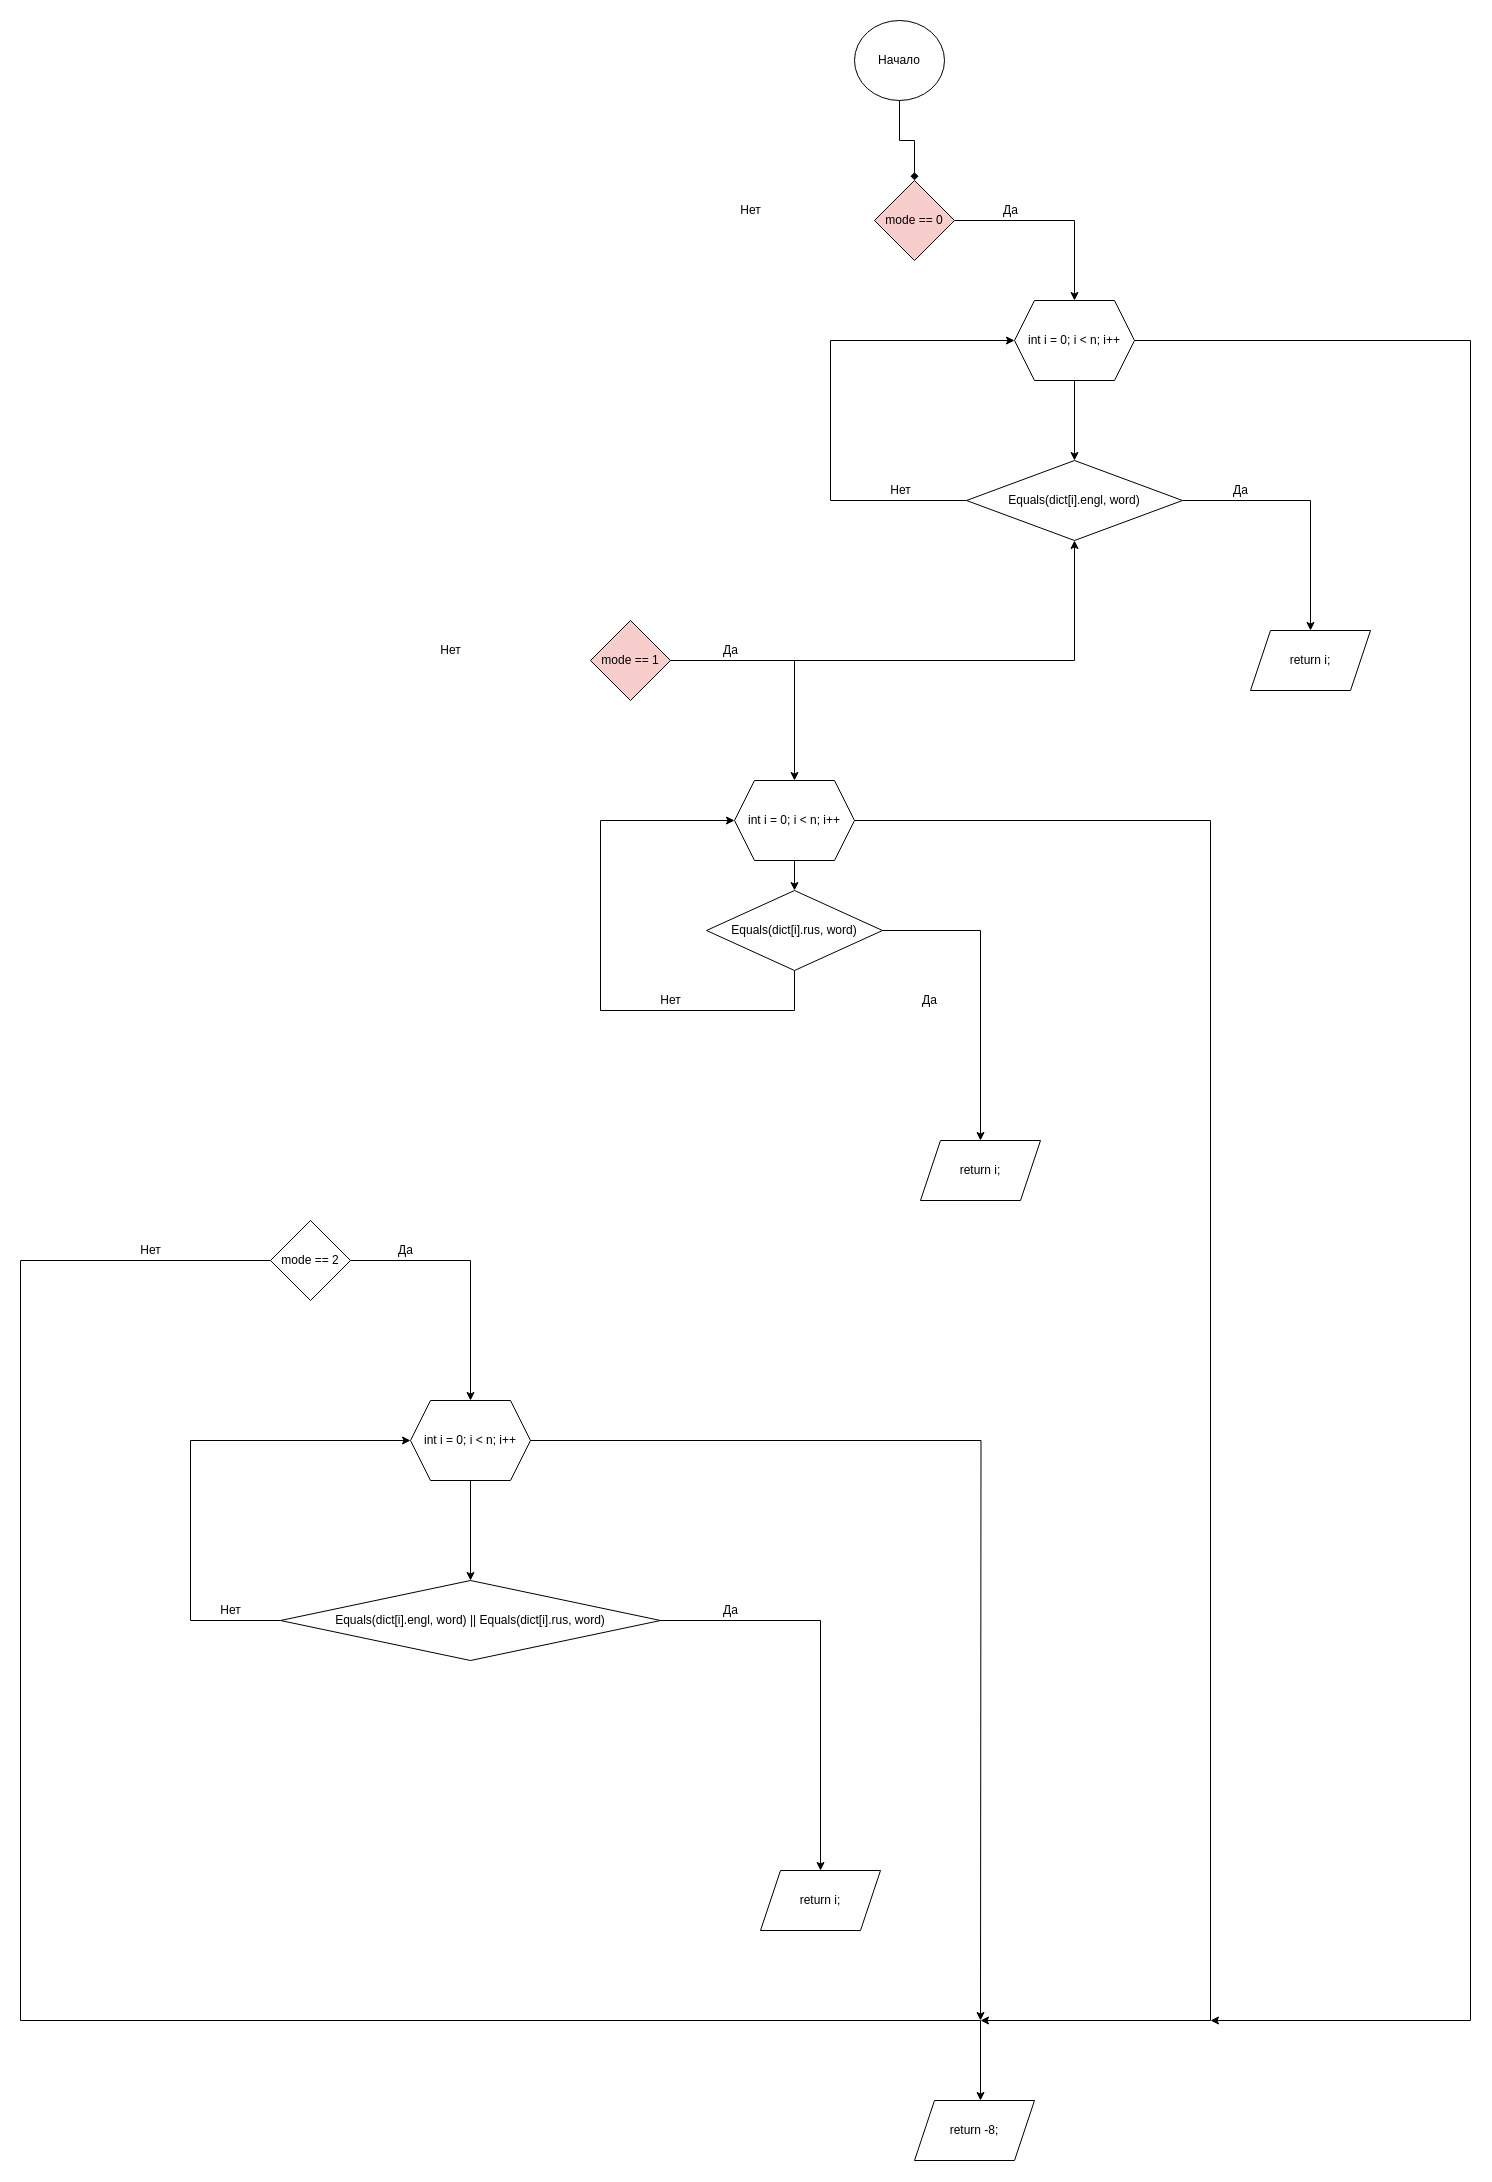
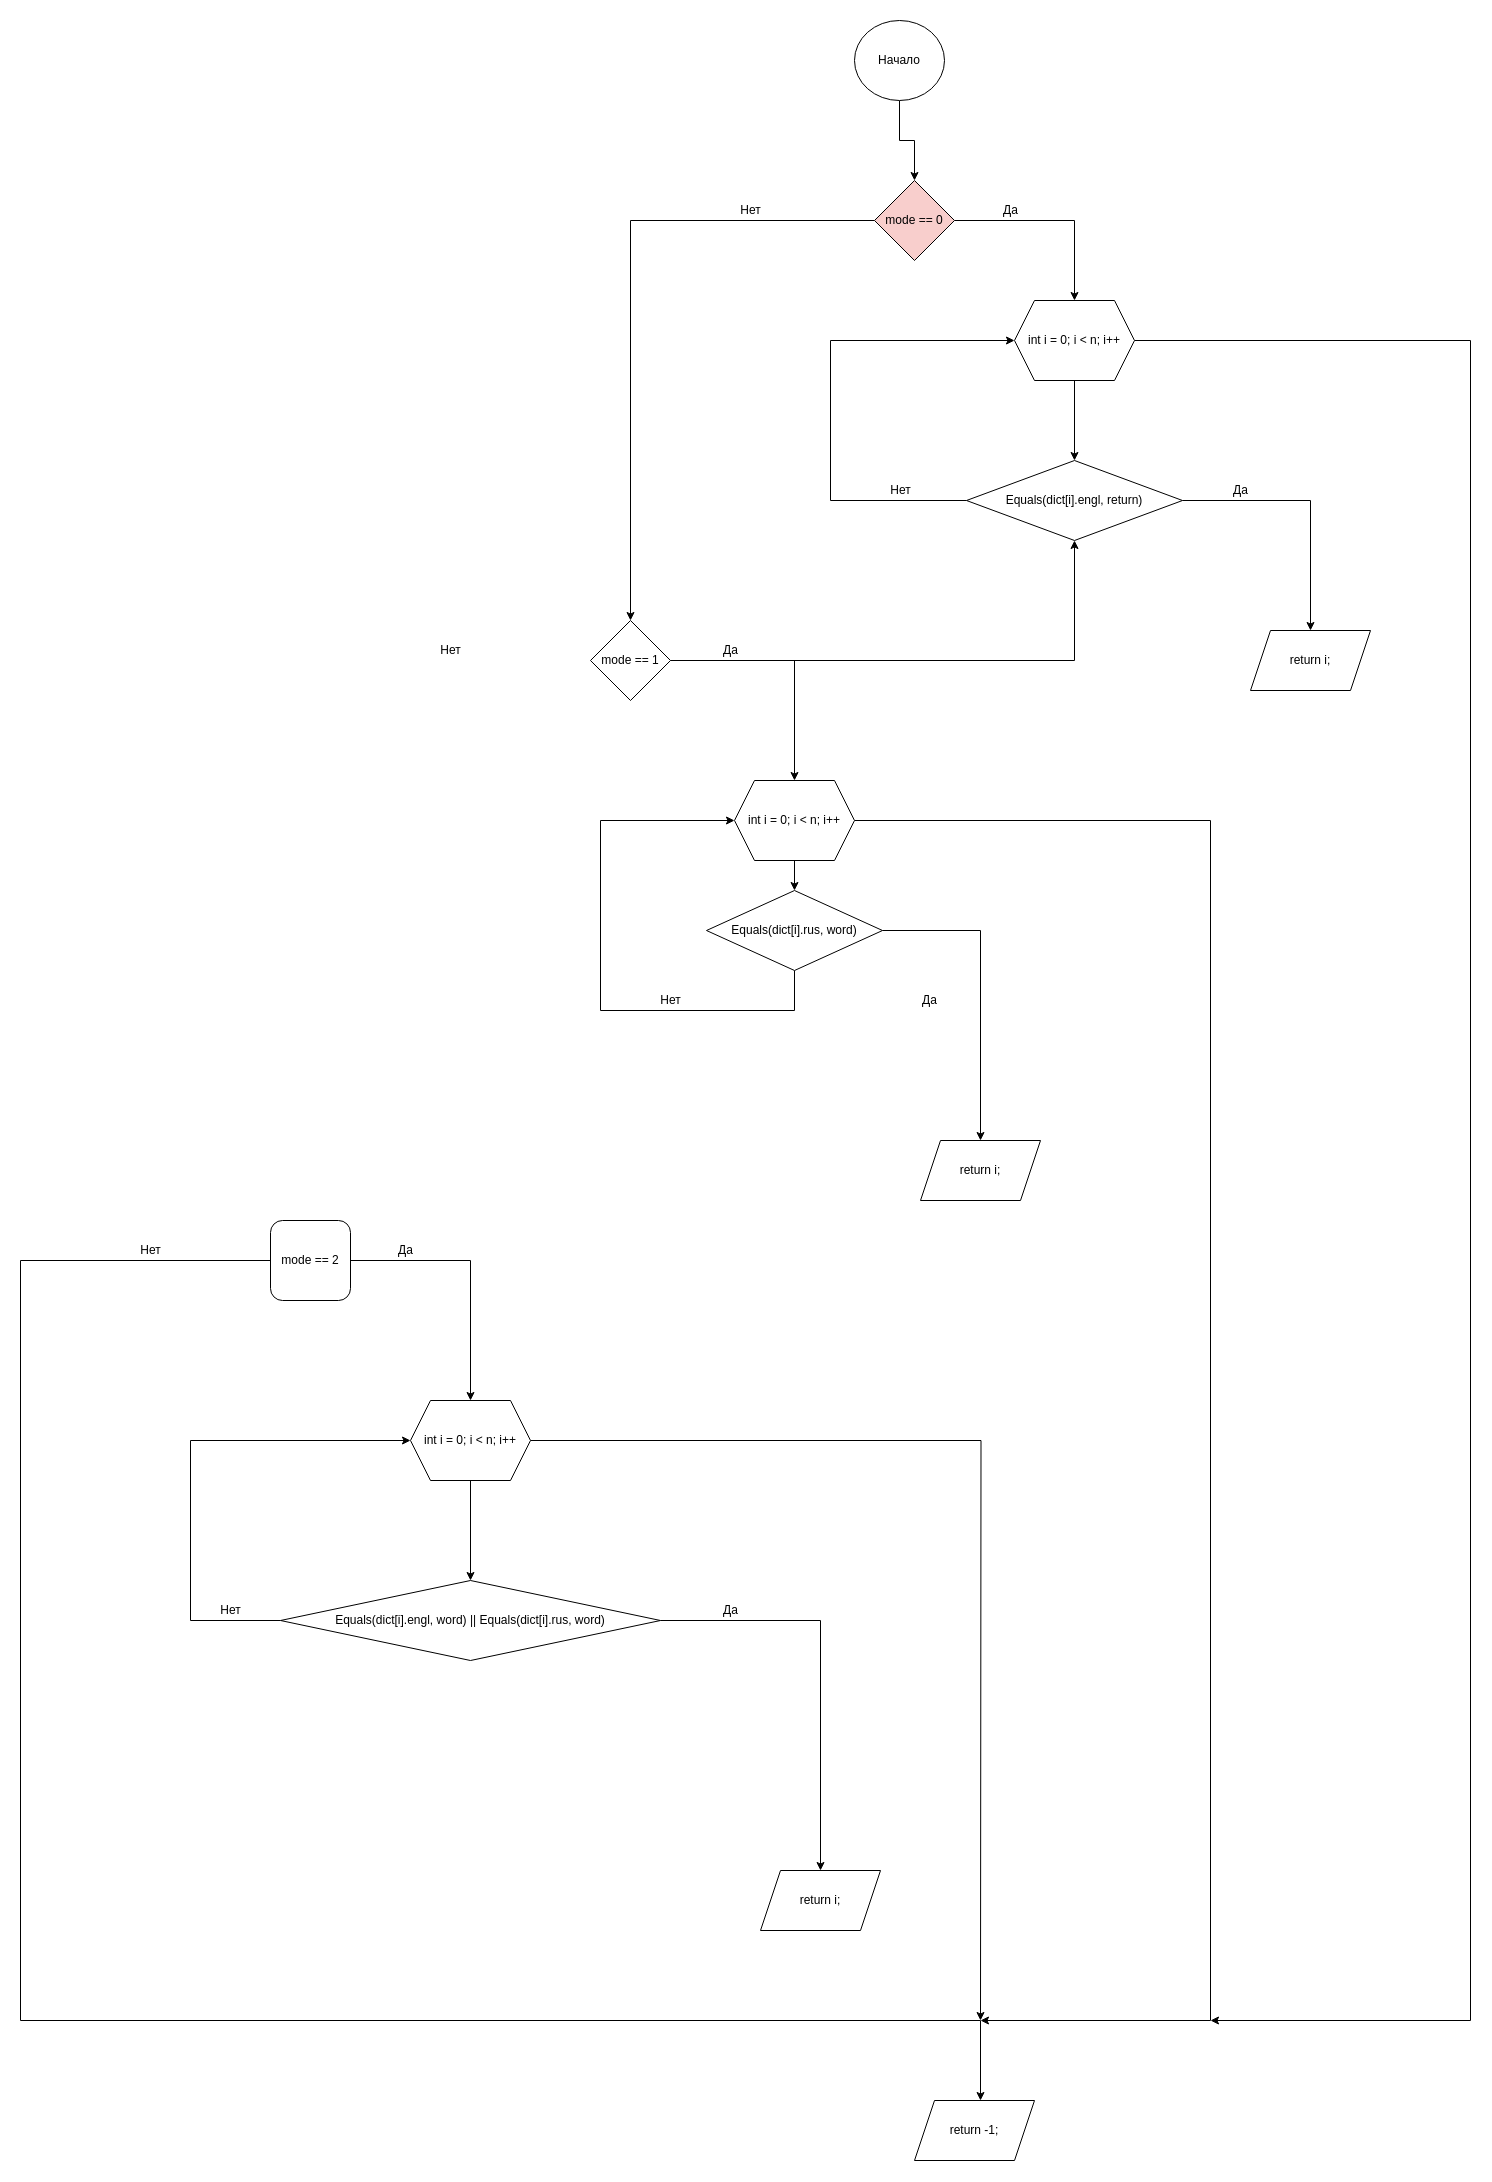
edge "Начало" -> "mode == 0": arrowhead diamond -> classic
edge "mode == 0" -> "mode == 1": added
node "Equals(dict[i].engl, word)": label "Equals(dict[i].engl, word)" -> "Equals(dict[i].engl, return)"
node "mode == 1": fillcolor #f8cecc -> #ffffff
node "mode == 2": shape diamond -> rounded rectangle
node "return -8;": label "return -8;" -> "return -1;"
